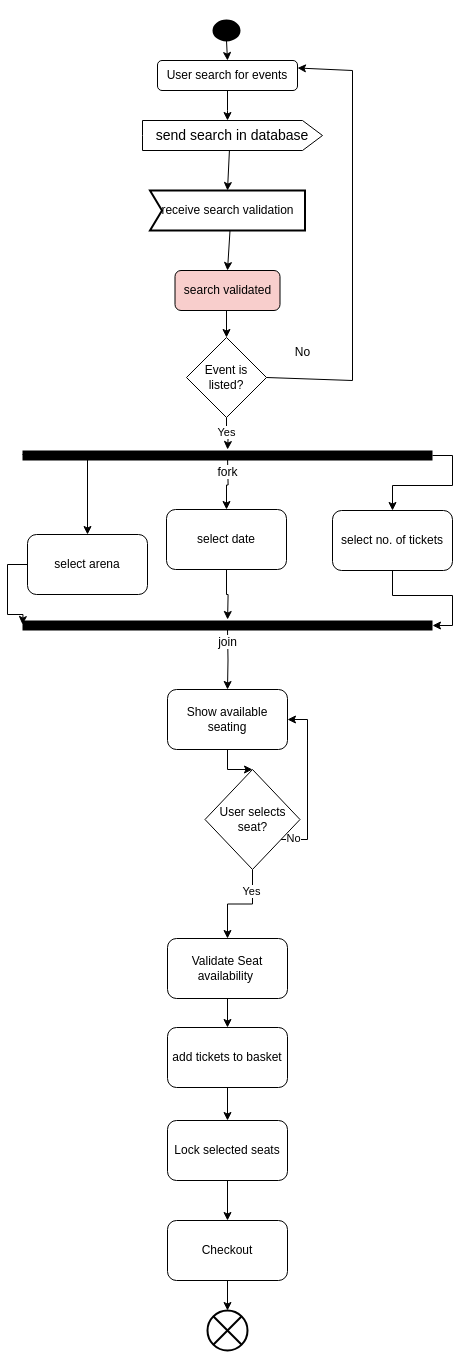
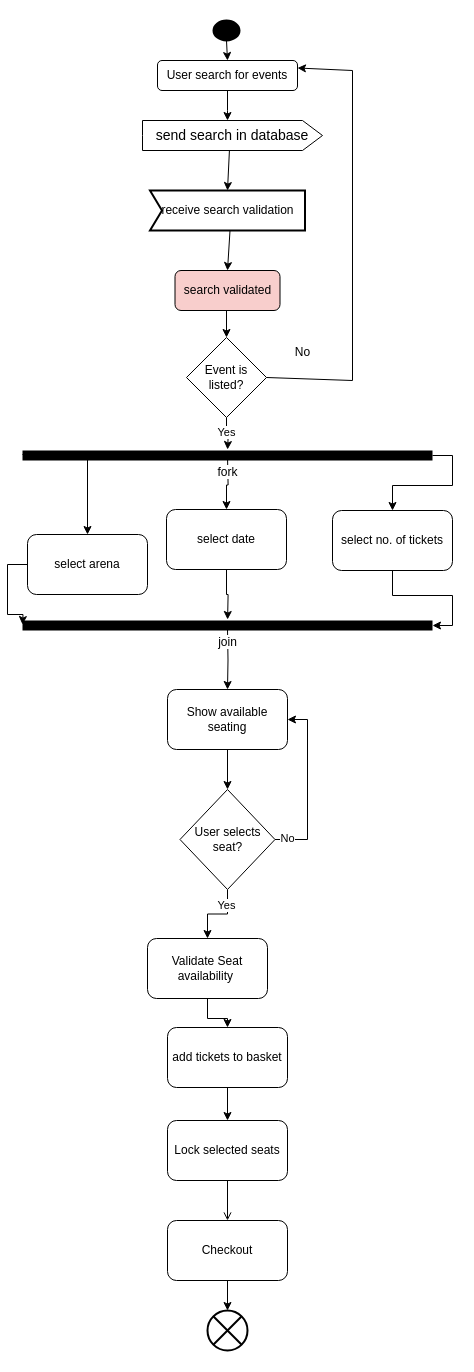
node "User selects seat?": moved (253, 820) -> (228, 840)
node "Validate Seat availability": moved (228, 969) -> (208, 969)
edge "Lock selected seats" -> "Checkout": arrowhead classic -> open
